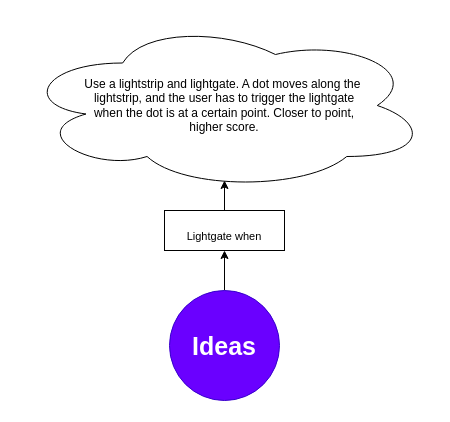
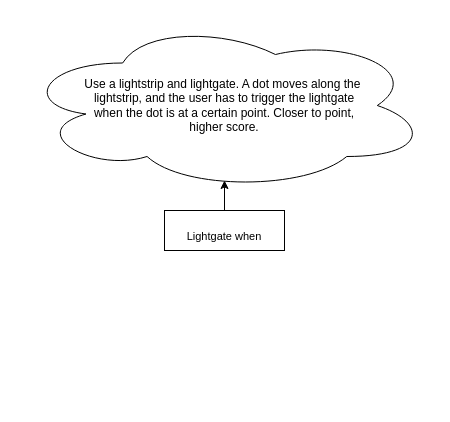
edge "Ideas" -> "Lightgate when": removed
node "Ideas": removed
